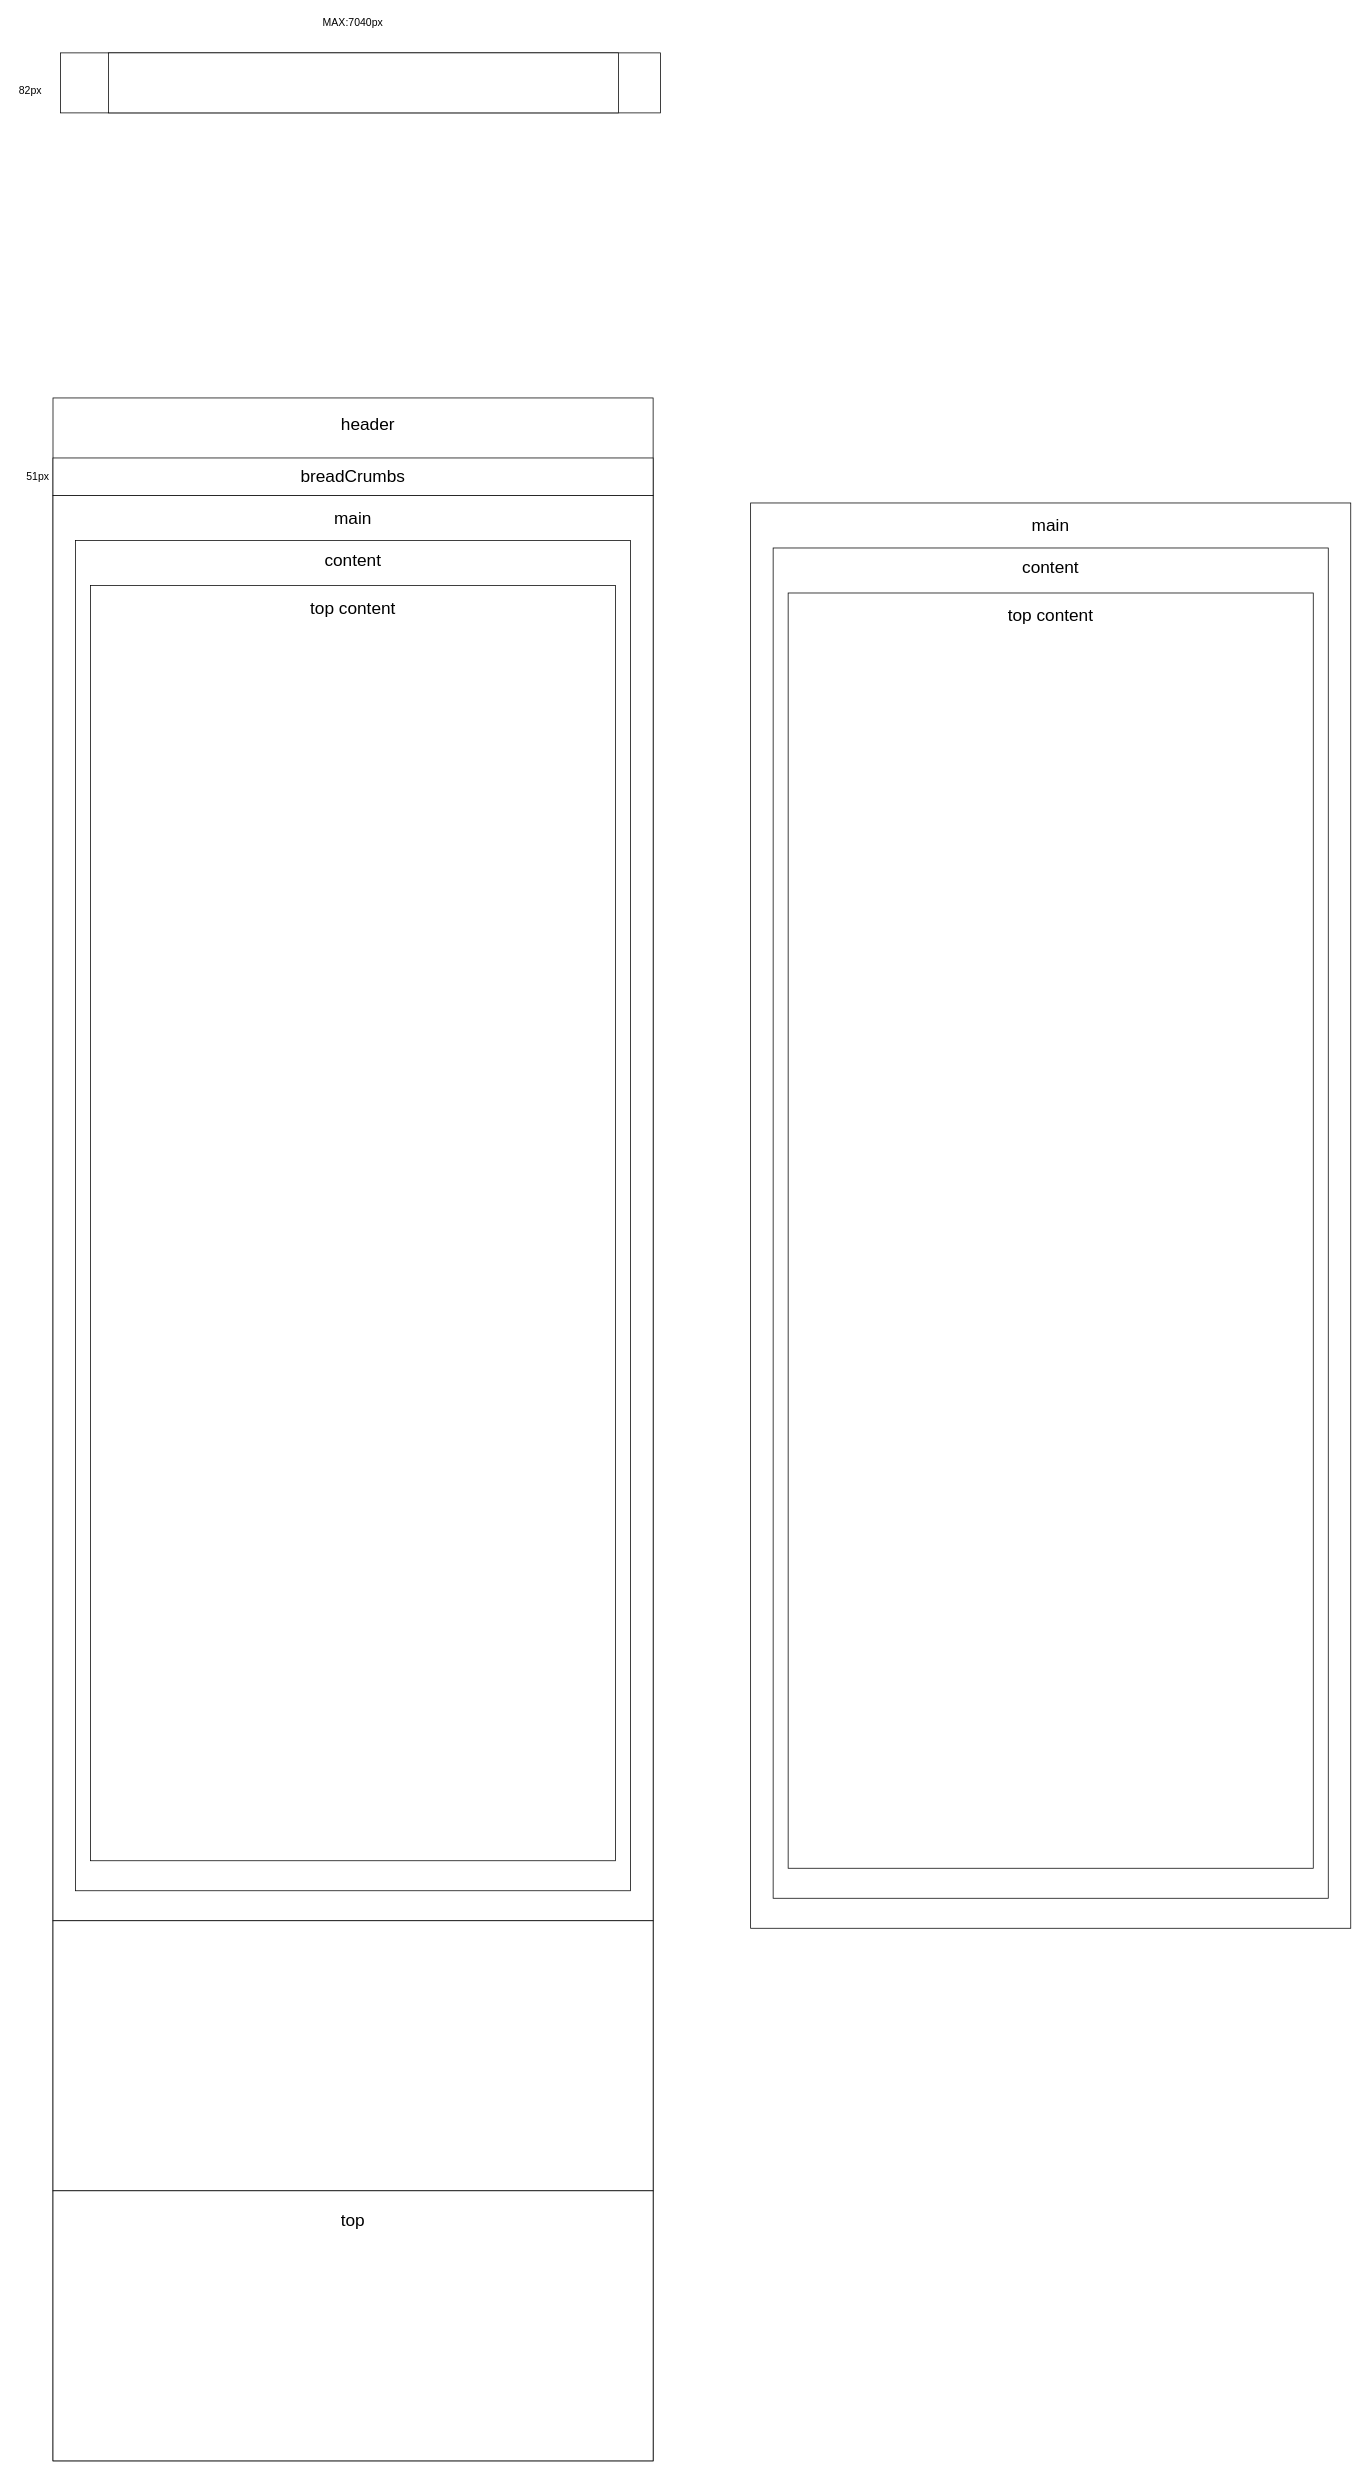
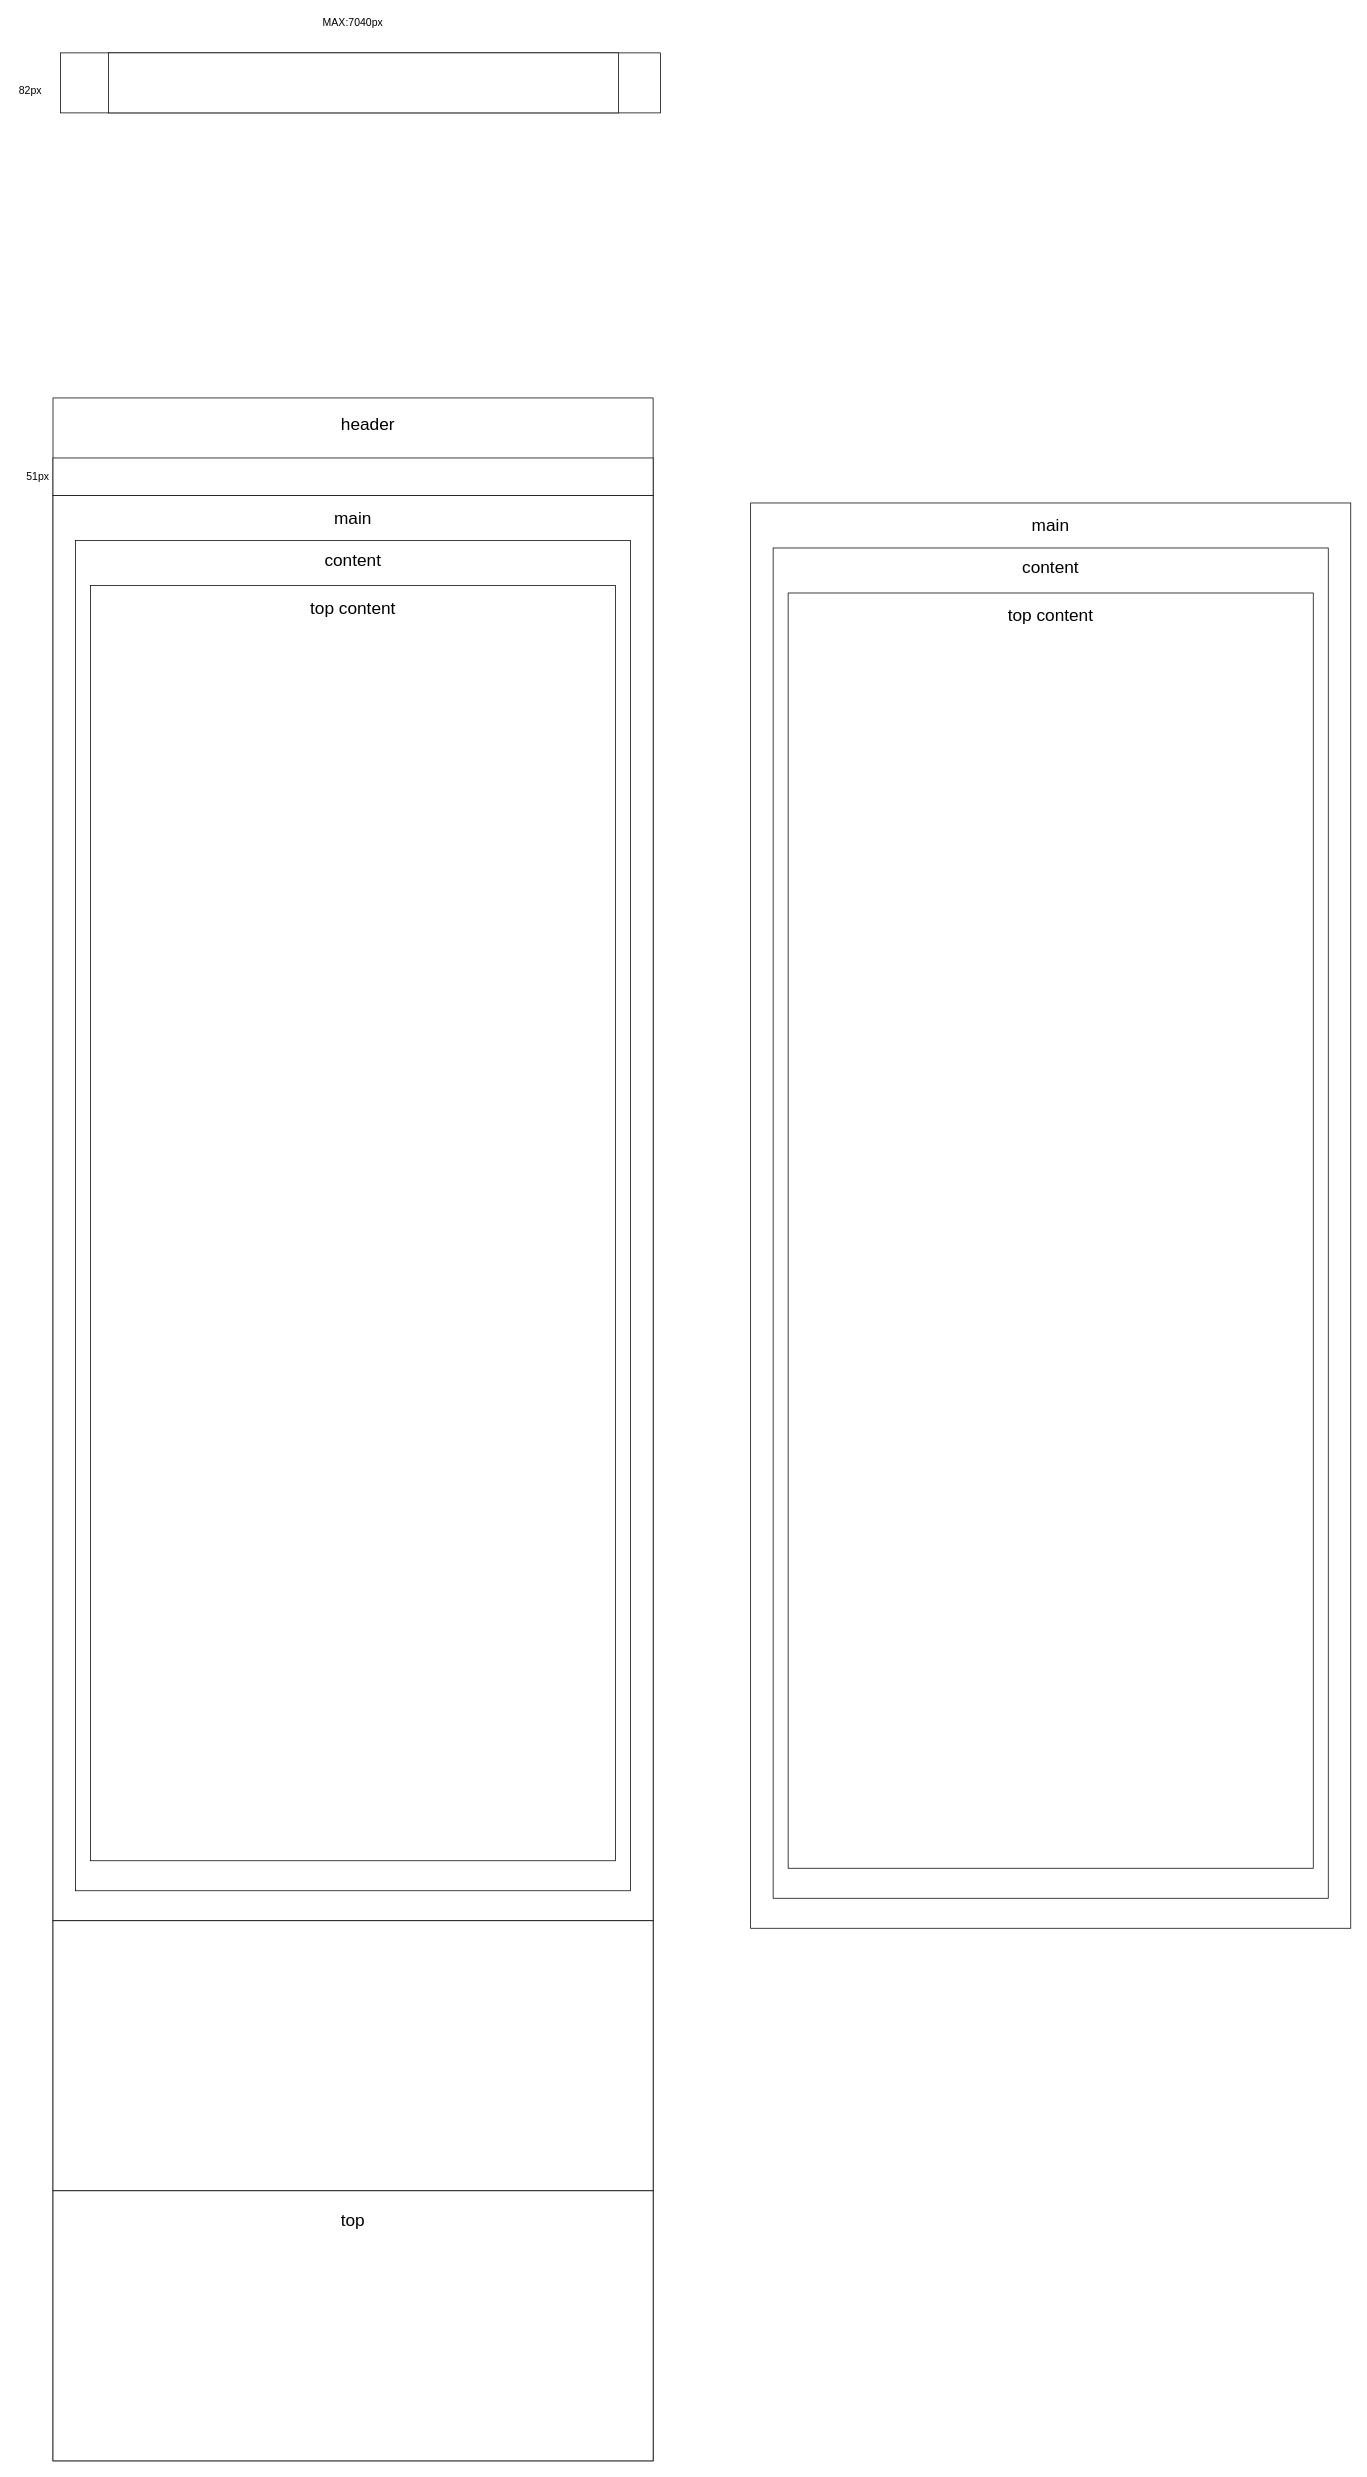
node "breadCrumbs": removed
